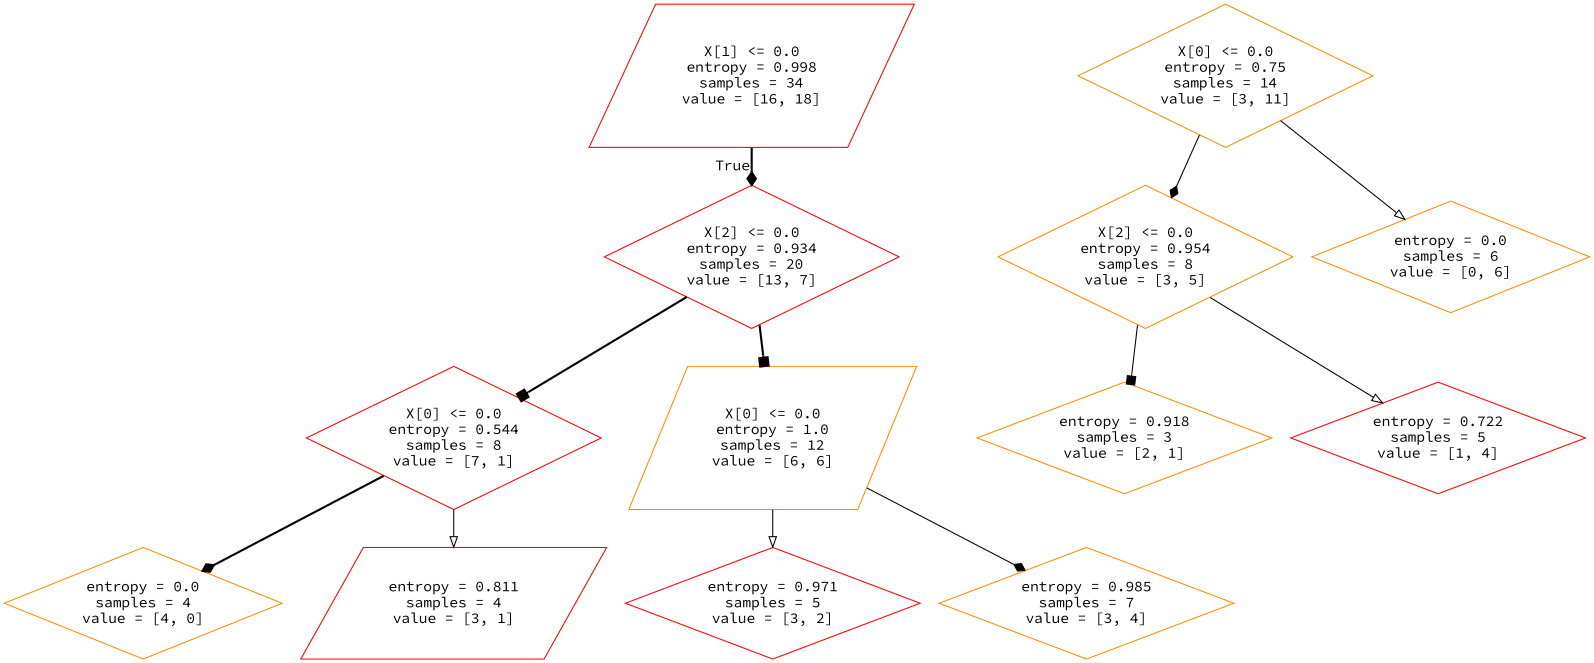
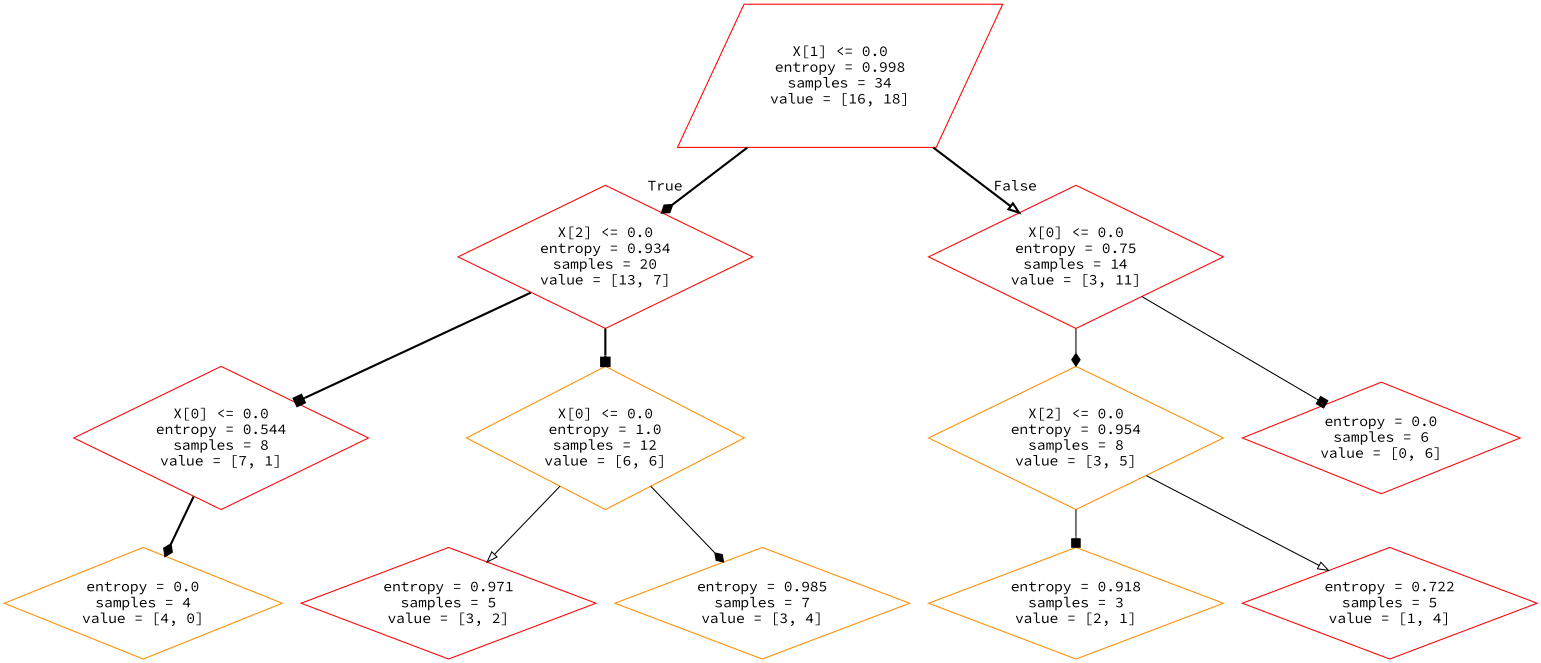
node "X[0] <= 0.0 entropy = 0.75 samples = 14 value = [3, 11]": color darkorange -> red
edge "X[0] <= 0.0 entropy = 0.75 samples = 14 value = [3, 11]" -> "entropy = 0.0 samples = 6 value = [0, 6]": arrowhead onormal -> box
edge "X[1] <= 0.0 entropy = 0.998 samples = 34 value = [16, 18]" -> "X[0] <= 0.0 entropy = 0.75 samples = 14 value = [3, 11]": added
node "entropy = 0.0 samples = 6 value = [0, 6]": color darkorange -> red
node "X[0] <= 0.0 entropy = 1.0 samples = 12 value = [6, 6]": shape parallelogram -> diamond
node "entropy = 0.811 samples = 4 value = [3, 1]": removed
